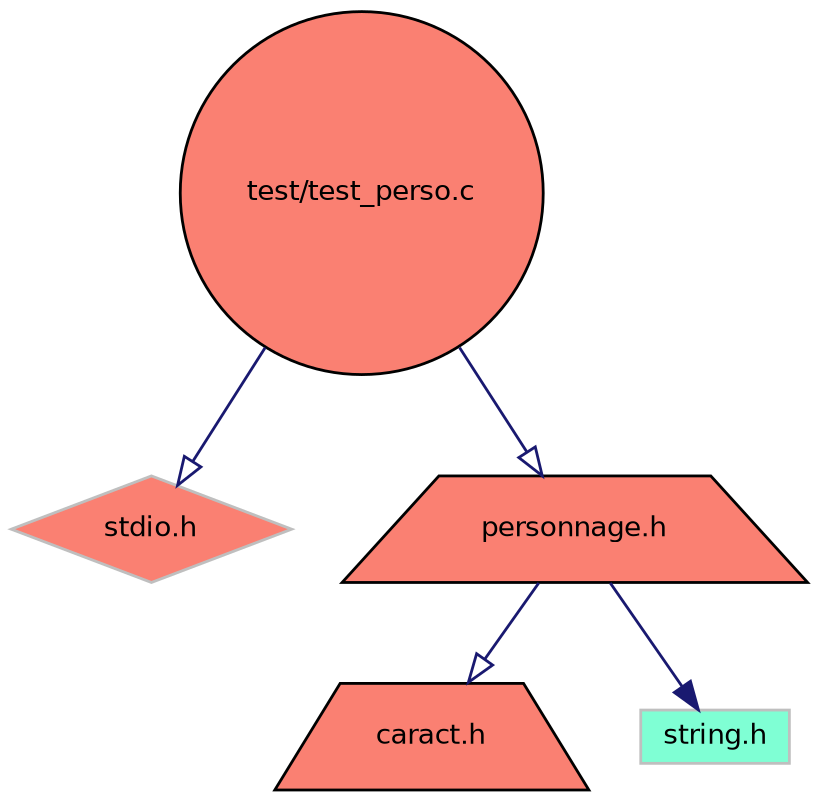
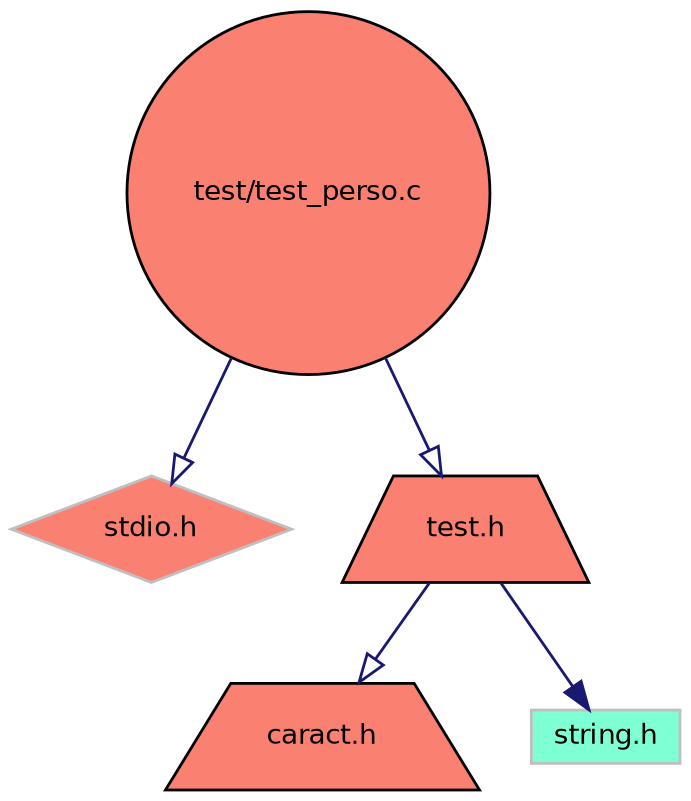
node "personnage.h": label "personnage.h" -> "test.h"
